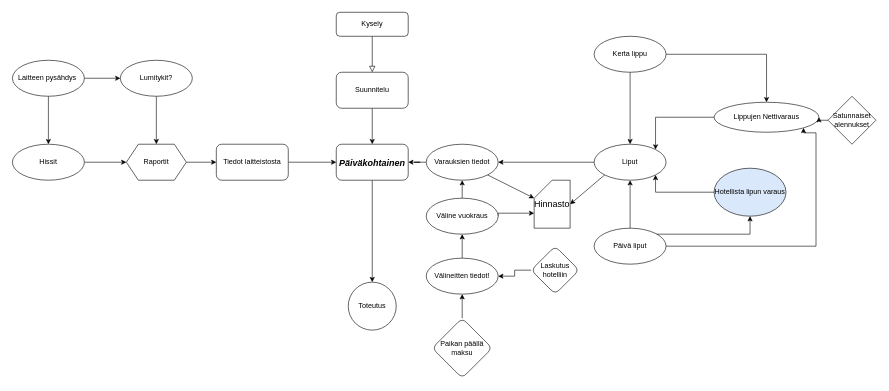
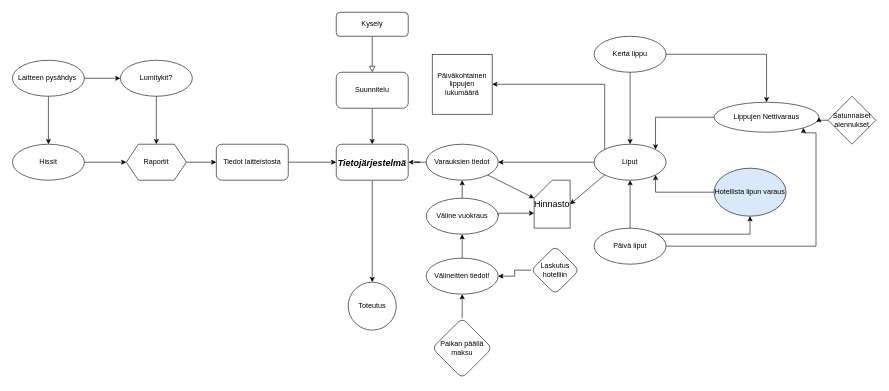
node "Päiväkohtainen lippujen lukumäärä": added
edge "Liput" -> "Päiväkohtainen lippujen lukumäärä": added
node "Päiväkohtainen": label "Päiväkohtainen" -> "Tietojärjestelmä"
